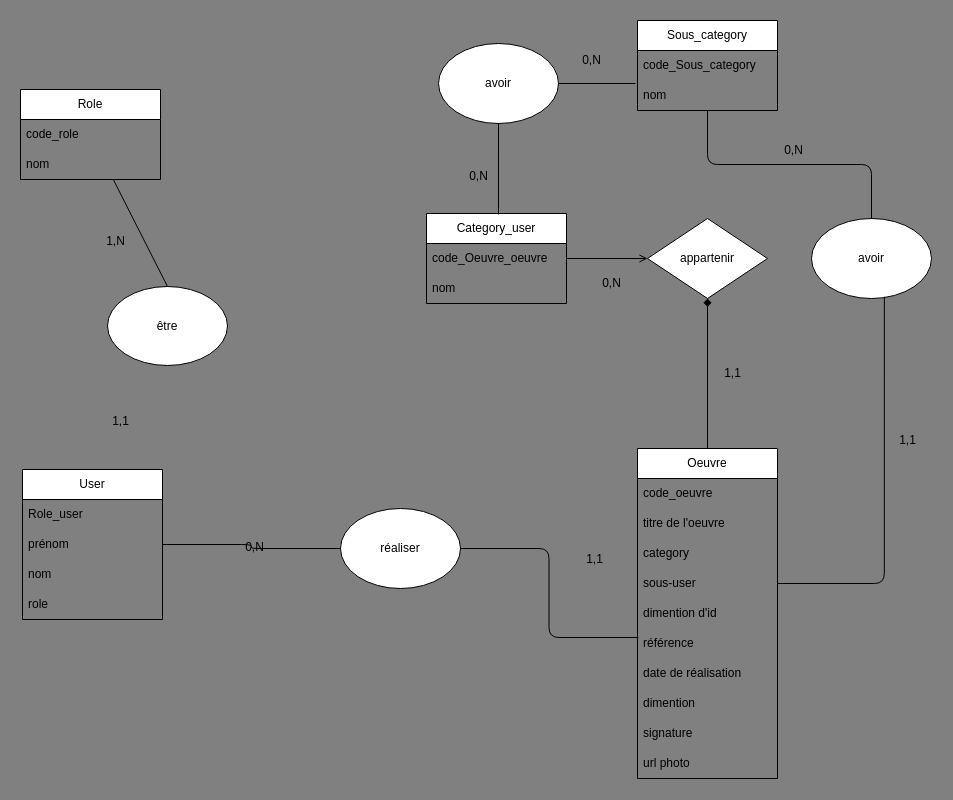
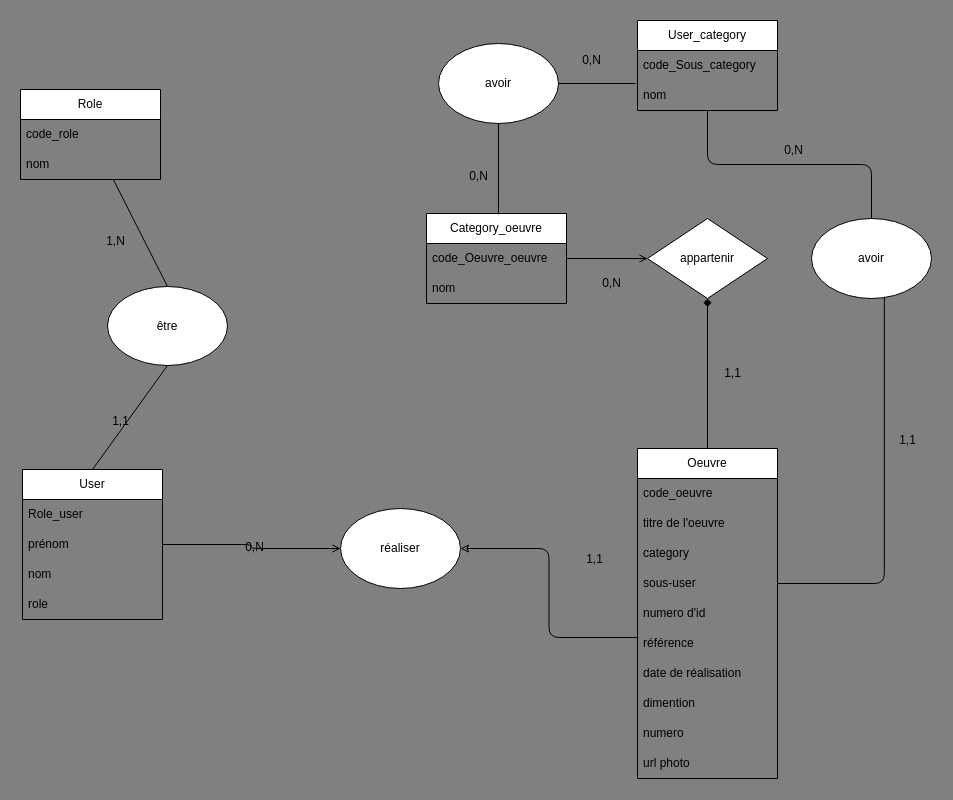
node "Sous_category": label "Sous_category" -> "User_category"
node "Category_user": label "Category_user" -> "Category_oeuvre"
edge "être" -- "User": added
edge "User" -- "réaliser": arrowhead none -> open
edge "réaliser" -- "référence": arrowhead none -> classic
node "dimention d'id": label "dimention d'id" -> "numero d'id"
node "signature": label "signature" -> "numero"
